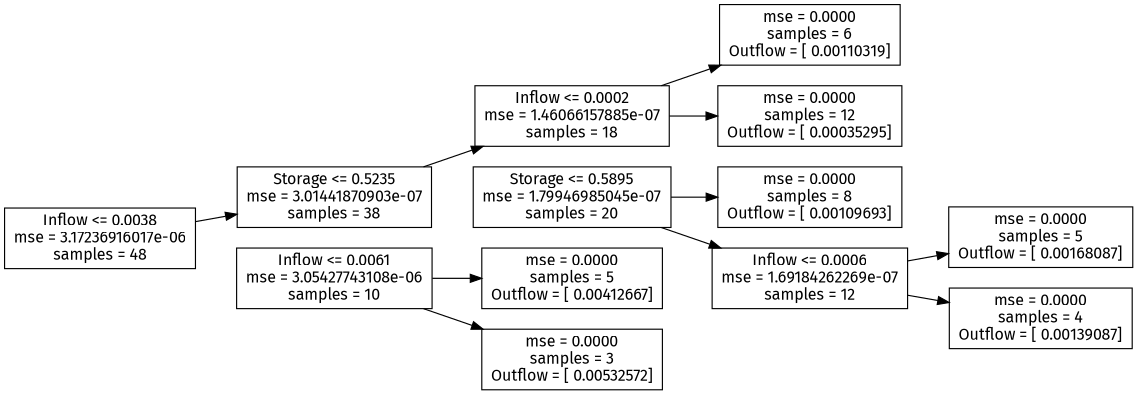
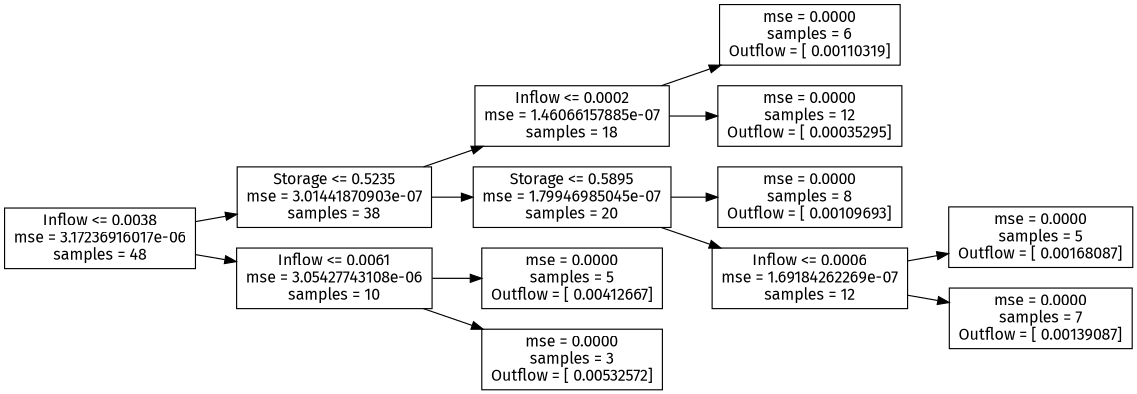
edge "Storage <= 0.5235 mse = 3.01441870903e-07 samples = 38" -> "Storage <= 0.5895 mse = 1.79946985045e-07 samples = 20": added
edge "Inflow <= 0.0038 mse = 3.17236916017e-06 samples = 48" -> "Inflow <= 0.0061 mse = 3.05427743108e-06 samples = 10": added
node "mse = 0.0000 samples = 4 Outflow = [ 0.00139087]": label "mse = 0.0000 samples = 4 Outflow = [ 0.00139087]" -> "mse = 0.0000 samples = 7 Outflow = [ 0.00139087]"
